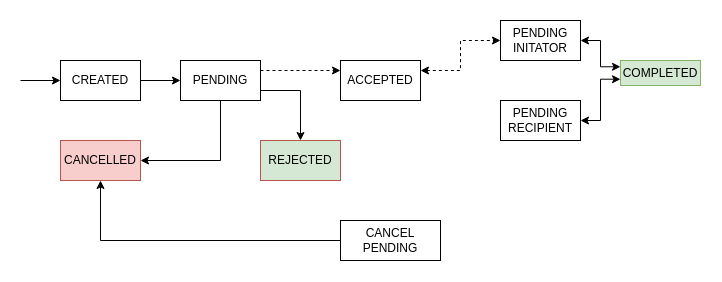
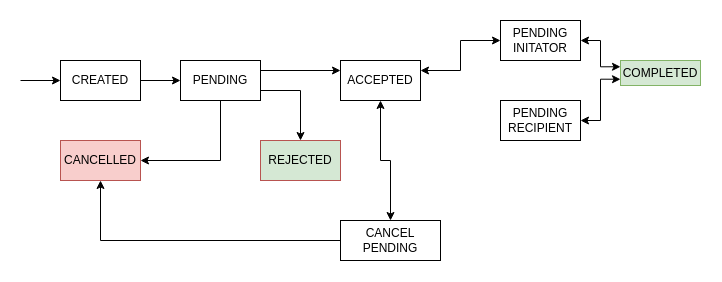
edge "PENDING INITATOR" -- "ACCEPTED": style dashed -> solid
edge "PENDING" -> "ACCEPTED": style dashed -> solid
edge "ACCEPTED" -- "CANCEL PENDING": added
